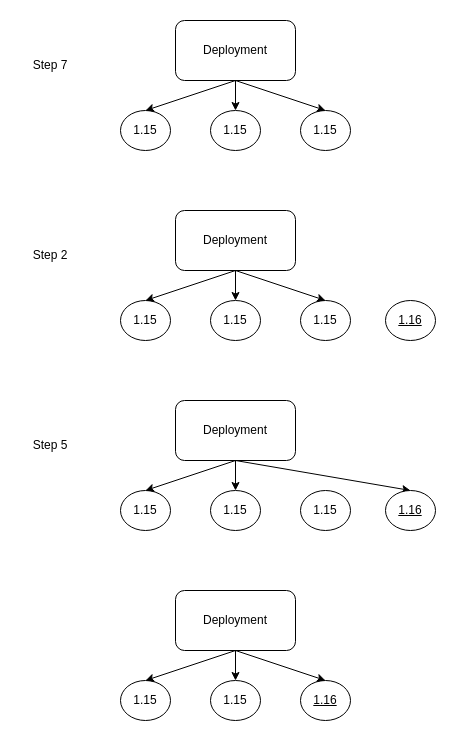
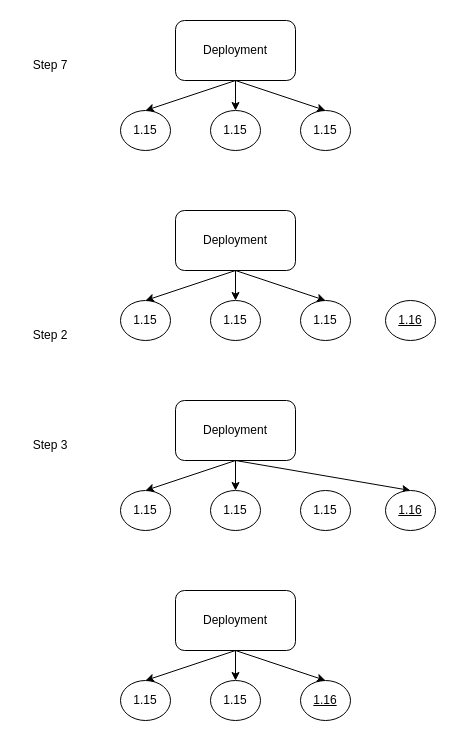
node "Step 2": moved (51, 256) -> (51, 336)
node "Step 5": label "Step 5" -> "Step 3"
